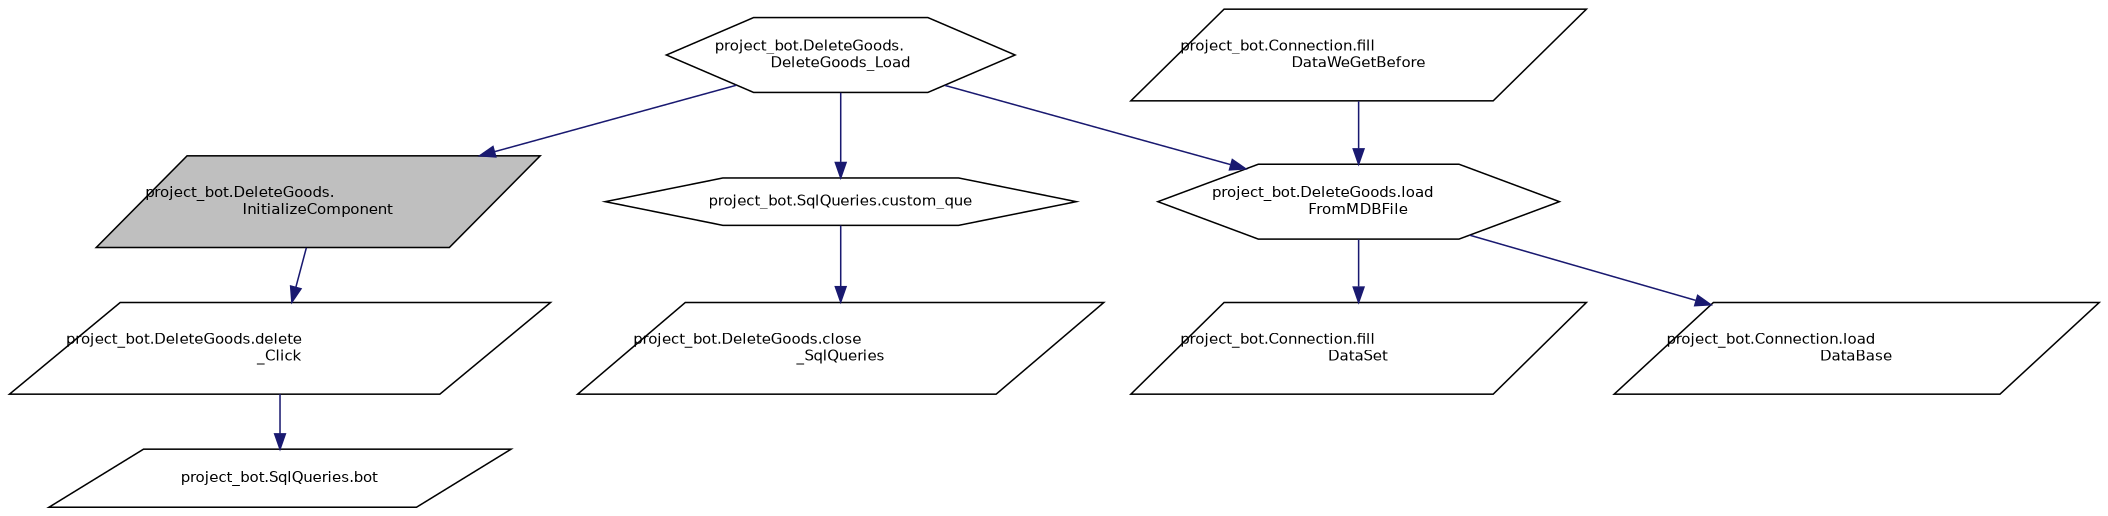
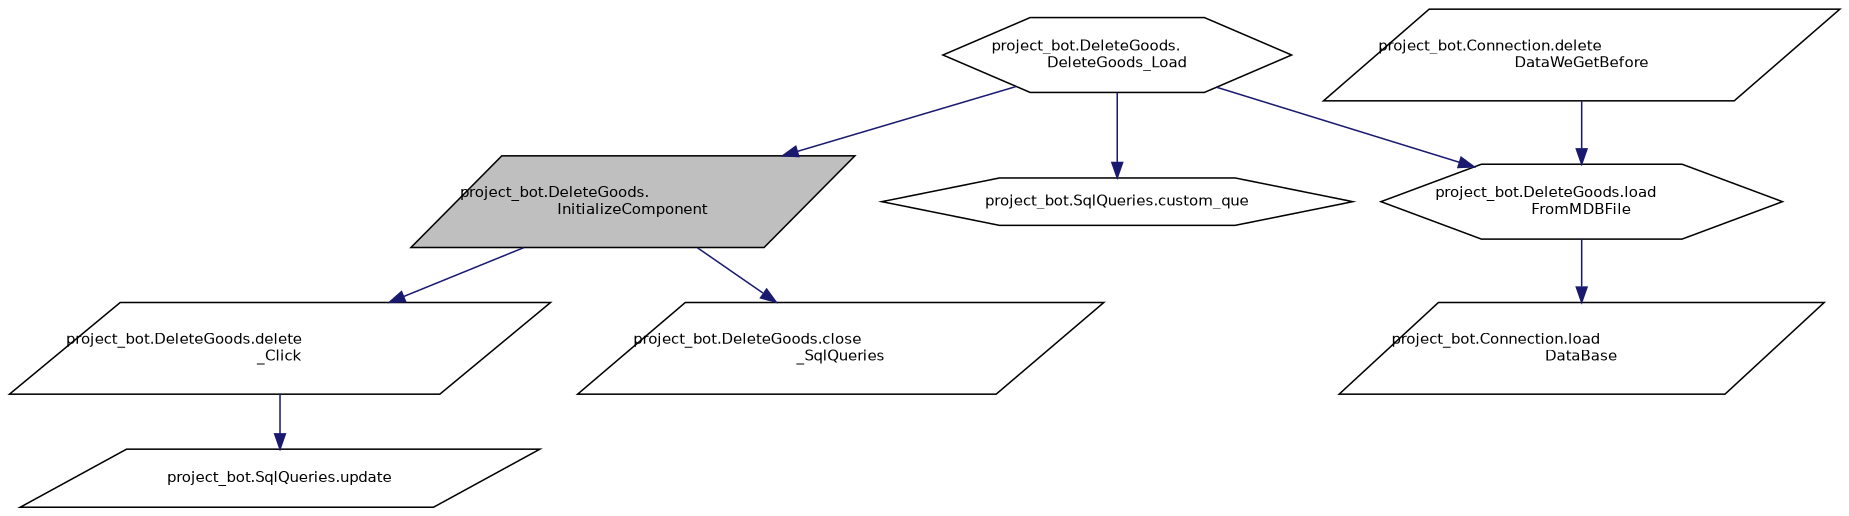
node "project_bot.Connection.fill DataWeGetBefore": label "project_bot.Connection.fill DataWeGetBefore" -> "project_bot.Connection.delete DataWeGetBefore"
edge "project_bot.SqlQueries.custom_que" -> "project_bot.DeleteGoods.close _SqlQueries": now "project_bot.DeleteGoods. InitializeComponent" -> "project_bot.DeleteGoods.close _SqlQueries"
node "project_bot.Connection.fill DataSet": removed
node "project_bot.SqlQueries.bot": label "project_bot.SqlQueries.bot" -> "project_bot.SqlQueries.update"
